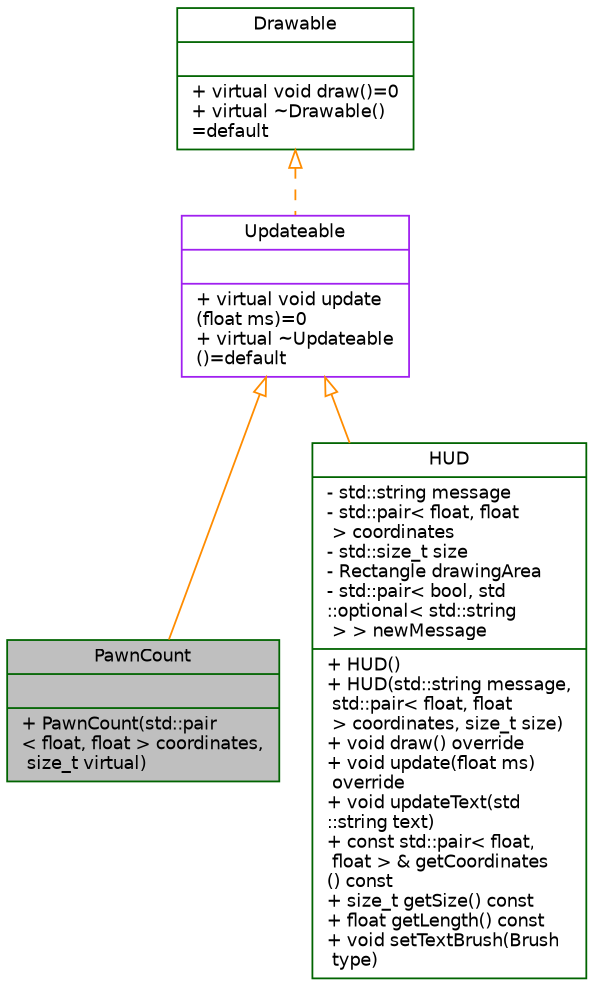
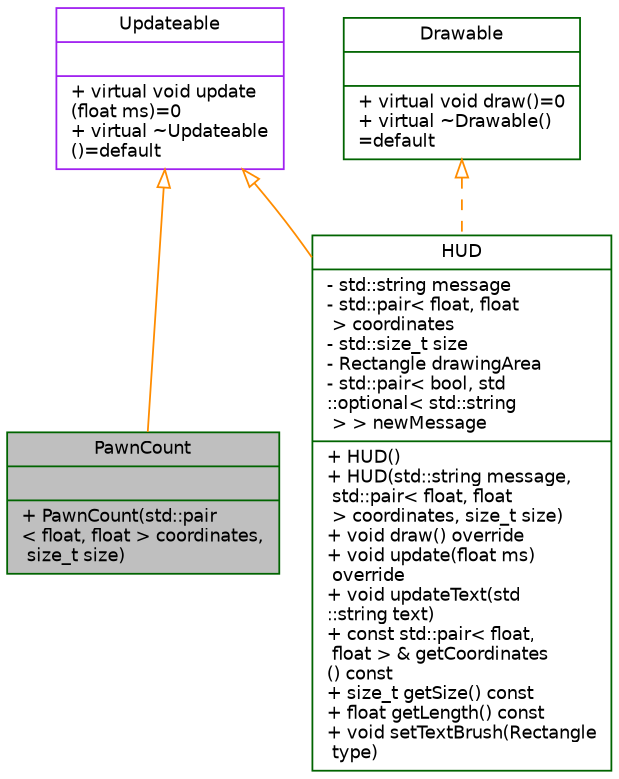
edge "Updateable" -> "Drawable": now "HUD" -> "Drawable"
node "PawnCount": text "size_t virtual)" -> "size_t size)"
node "HUD": text "+ void setTextBrush(Brush" -> "+ void setTextBrush(Rectangle"
